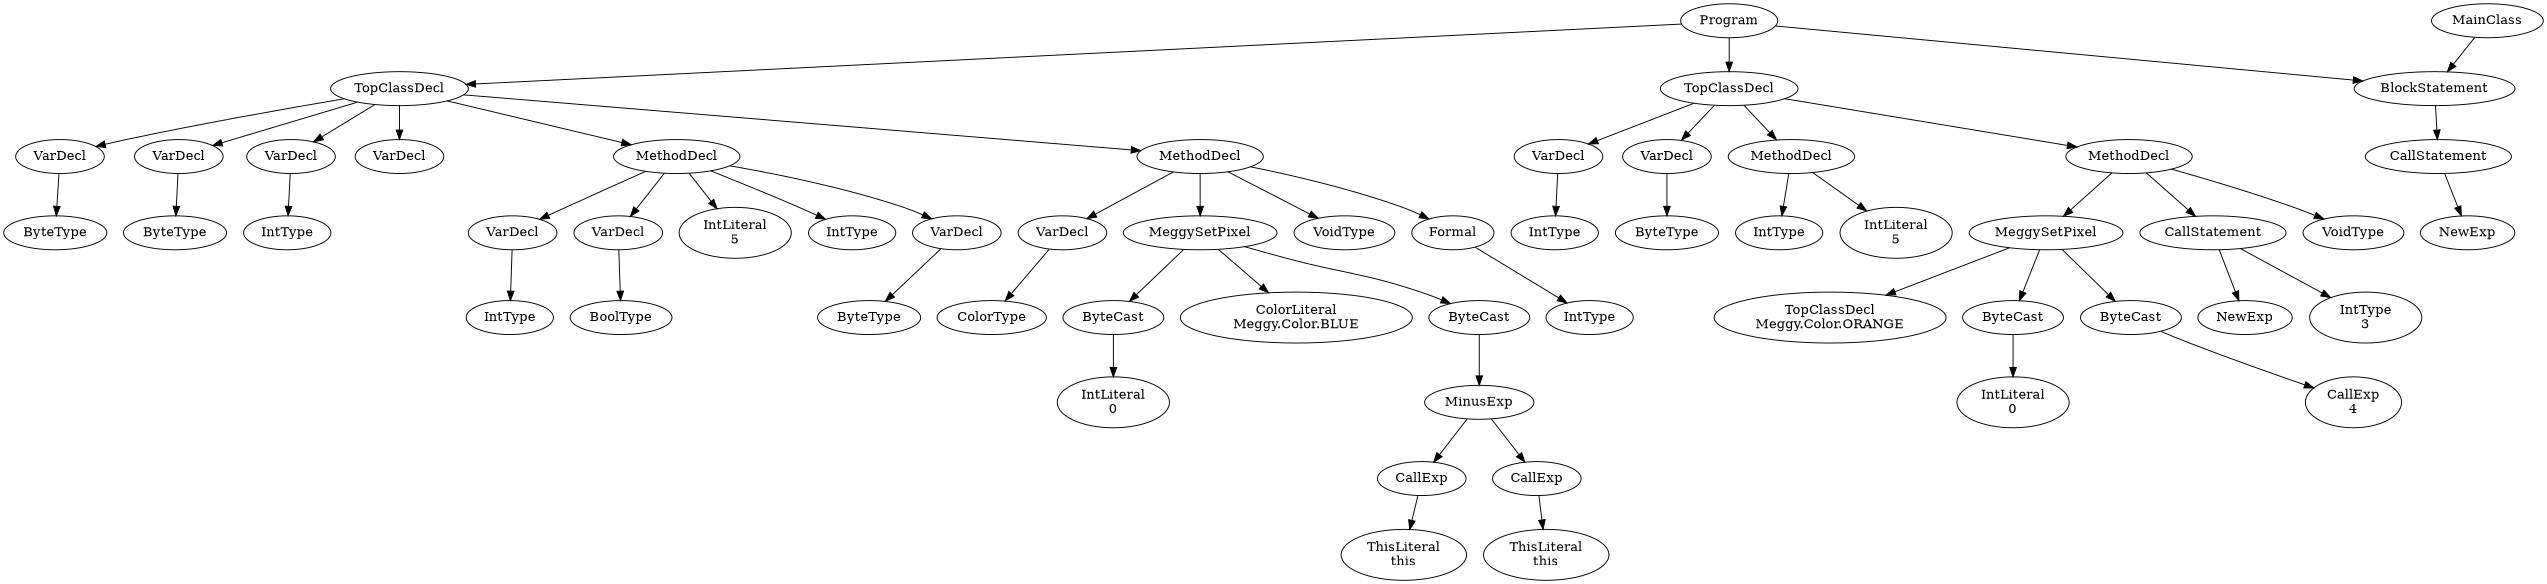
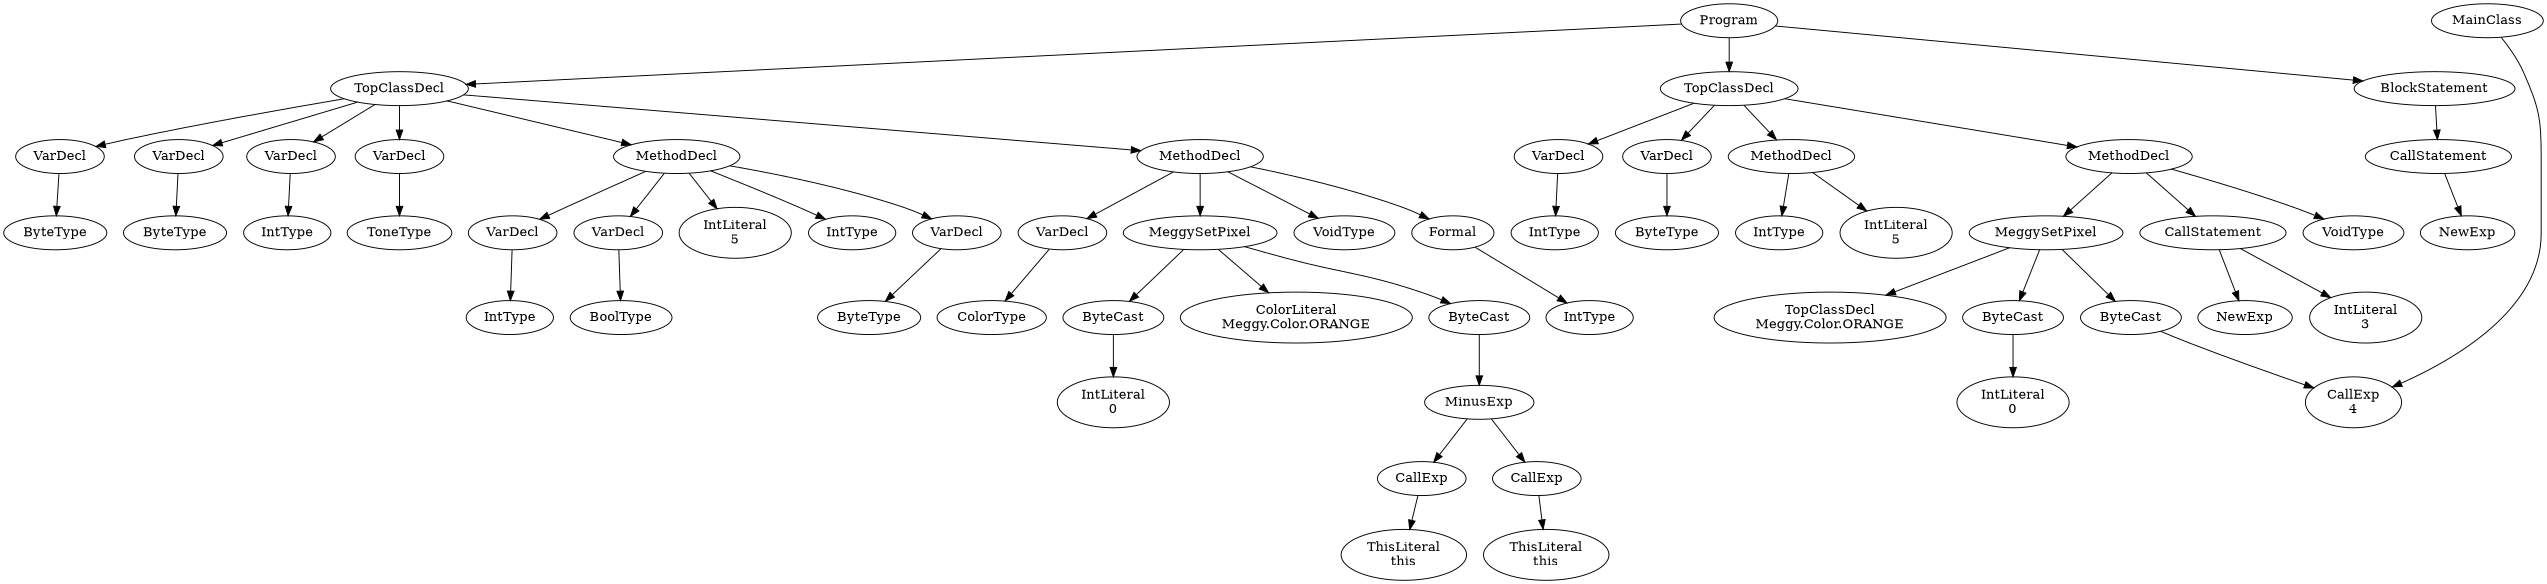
edge "MainClass" -> "BlockStatement": now "MainClass" -> "CallExp 4"
node "ToneType": added
node "ColorLiteral Meggy.Color.BLUE": label "ColorLiteral Meggy.Color.BLUE" -> "ColorLiteral Meggy.Color.ORANGE"
node "IntType 3": label "IntType 3" -> "IntLiteral 3"
